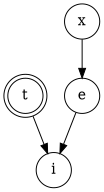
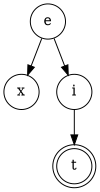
edge "x" -> "e": reversed
edge "t" -> "i": reversed
